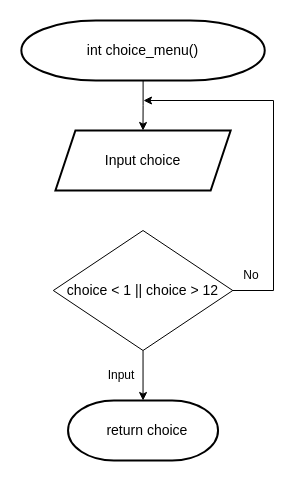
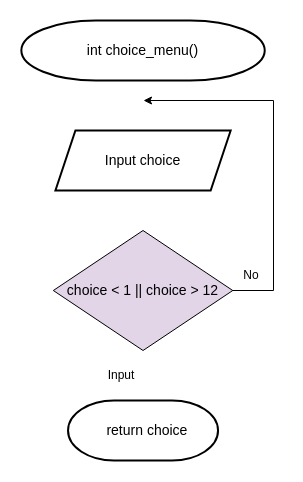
edge "int choice_menu()" -> "Input choice": removed
node "choice < 1 || choice > 12": fillcolor #ffffff -> #e1d5e7
edge "choice < 1 || choice > 12" -> "return choice": removed
